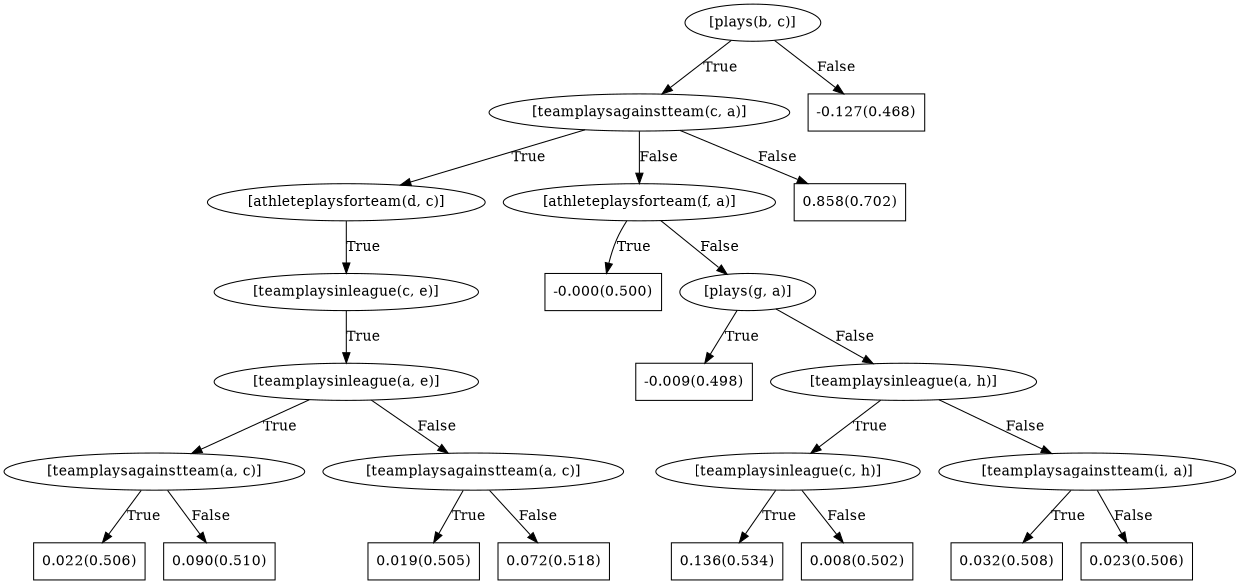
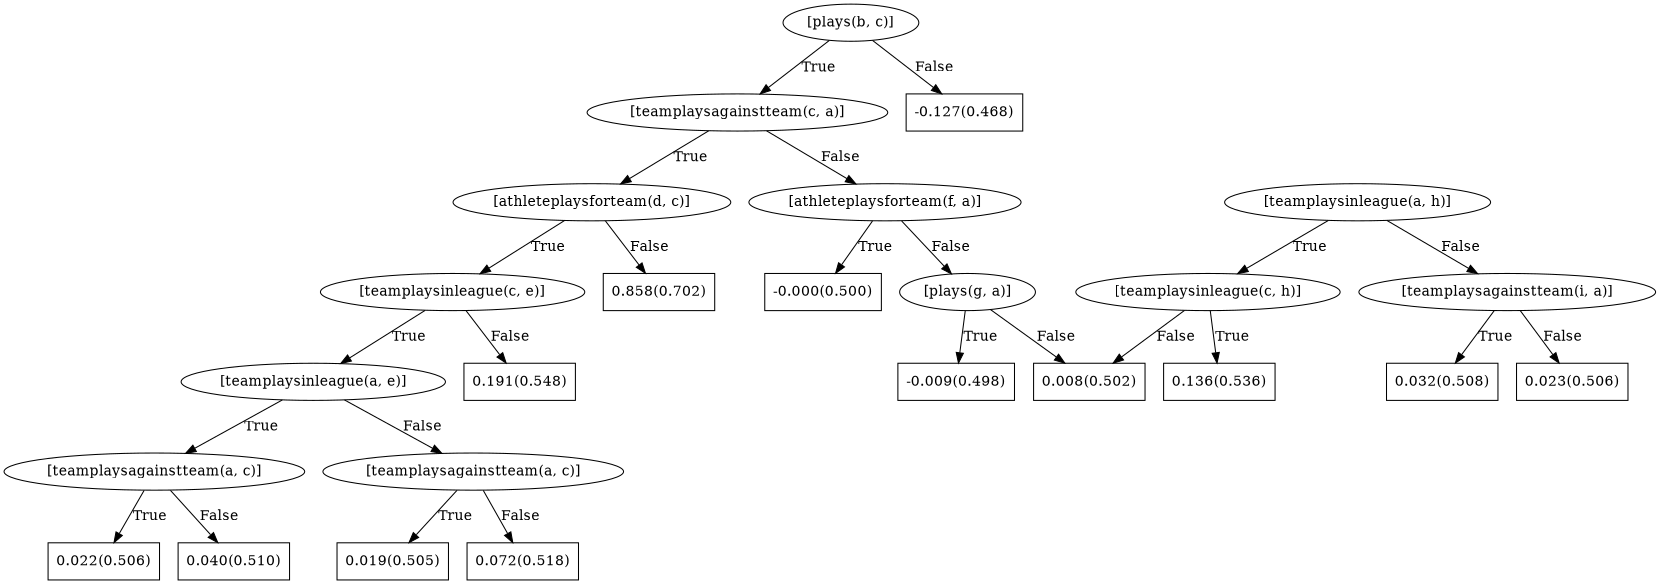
edge "[teamplaysagainstteam(c, a)]" -> "0.858(0.702)": now "[athleteplaysforteam(d, c)]" -> "0.858(0.702)"
edge "[plays(g, a)]" -> "[teamplaysinleague(a, h)]": now "[plays(g, a)]" -> "0.008(0.502)"
node "0.191(0.548)": added
node "0.090(0.510)": label "0.090(0.510)" -> "0.040(0.510)"
node "0.136(0.534)": label "0.136(0.534)" -> "0.136(0.536)"
